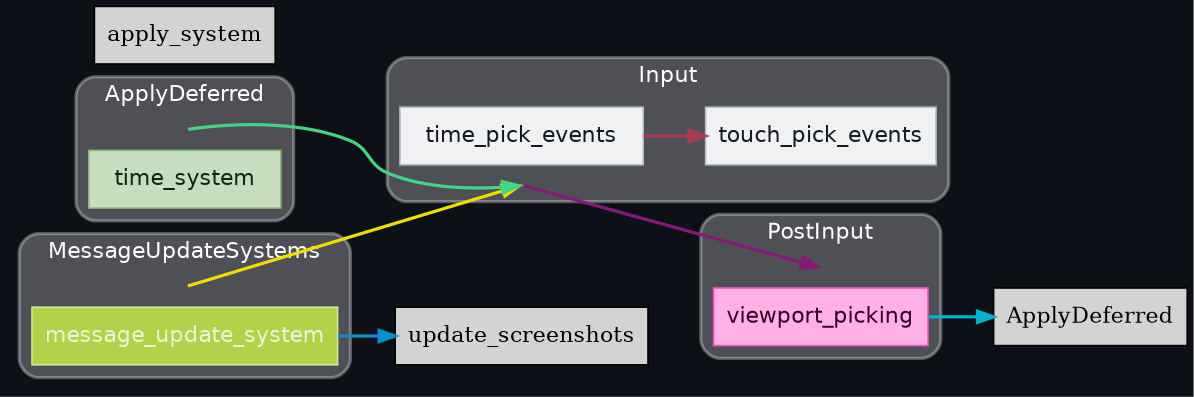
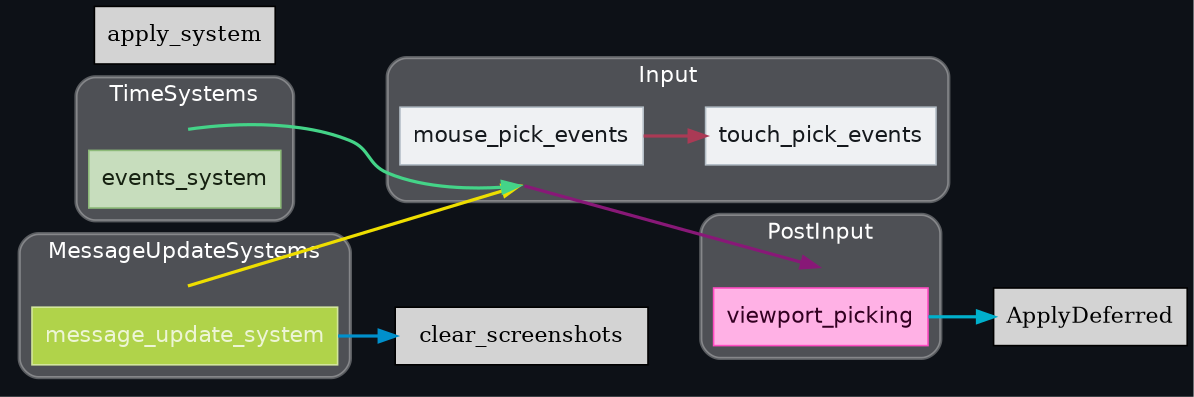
cluster "ApplyDeferred": label "ApplyDeferred" -> "TimeSystems"
node "time_pick_events": label "time_pick_events" -> "mouse_pick_events"
node "time_system": label "time_system" -> "events_system"
node "update_screenshots": label "update_screenshots" -> "clear_screenshots"
